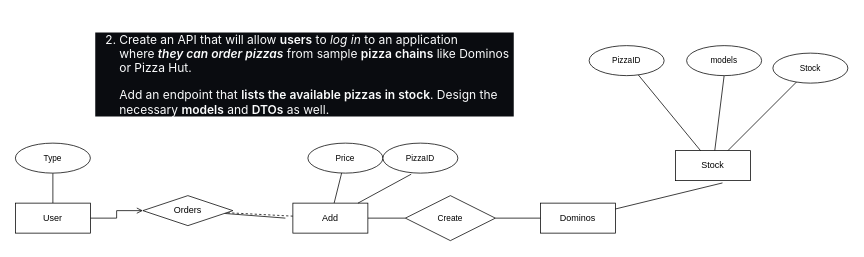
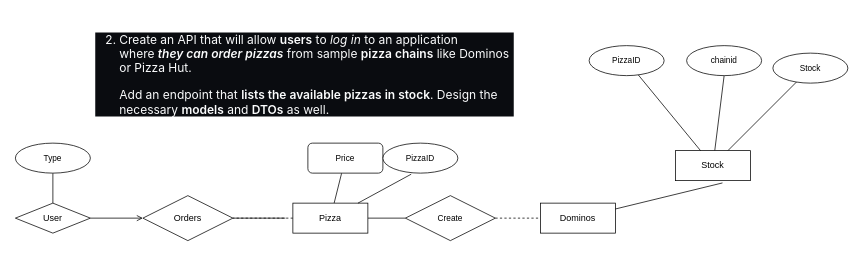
node "models": label "models" -> "chainid"
node "Price": shape ellipse -> rounded rectangle
node "Orders": size 90x30 -> 90x45
node "User": shape rectangle -> diamond
node "Add": label "Add" -> "Pizza"
edge "Create" -- "Dominos": style solid -> dashed
